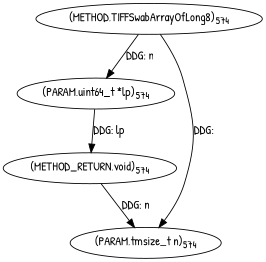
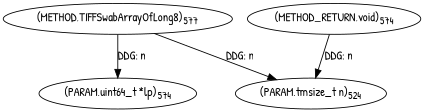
node "(METHOD,TIFFSwabArrayOfLong8)": text "574" -> "577"
edge "(PARAM,uint64_t *lp)" -> "(METHOD_RETURN,void)": removed, label "DDG: lp"
edge "(METHOD,TIFFSwabArrayOfLong8)" -> "(PARAM,tmsize_t n)": label "DDG: " -> "DDG: n"
node "(PARAM,tmsize_t n)": text "574" -> "524"
